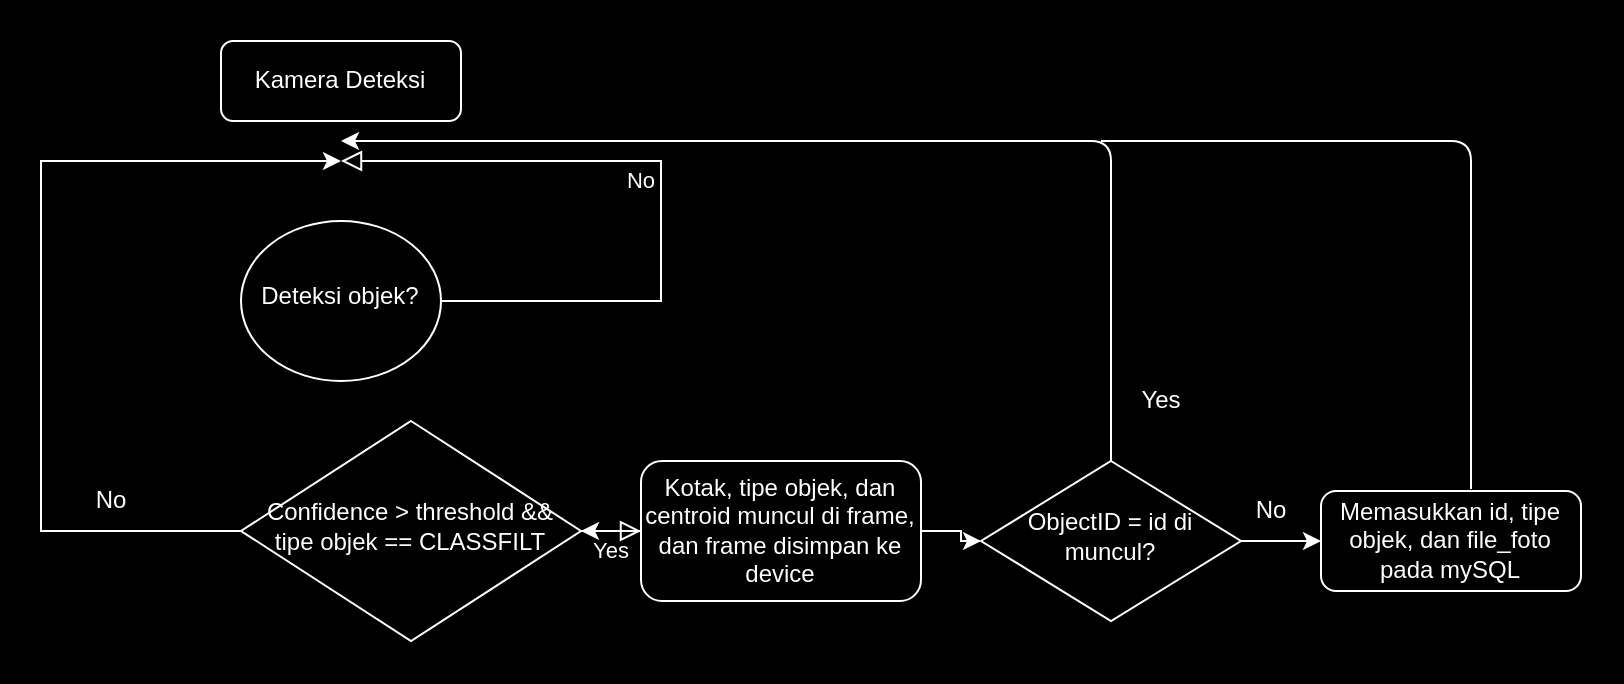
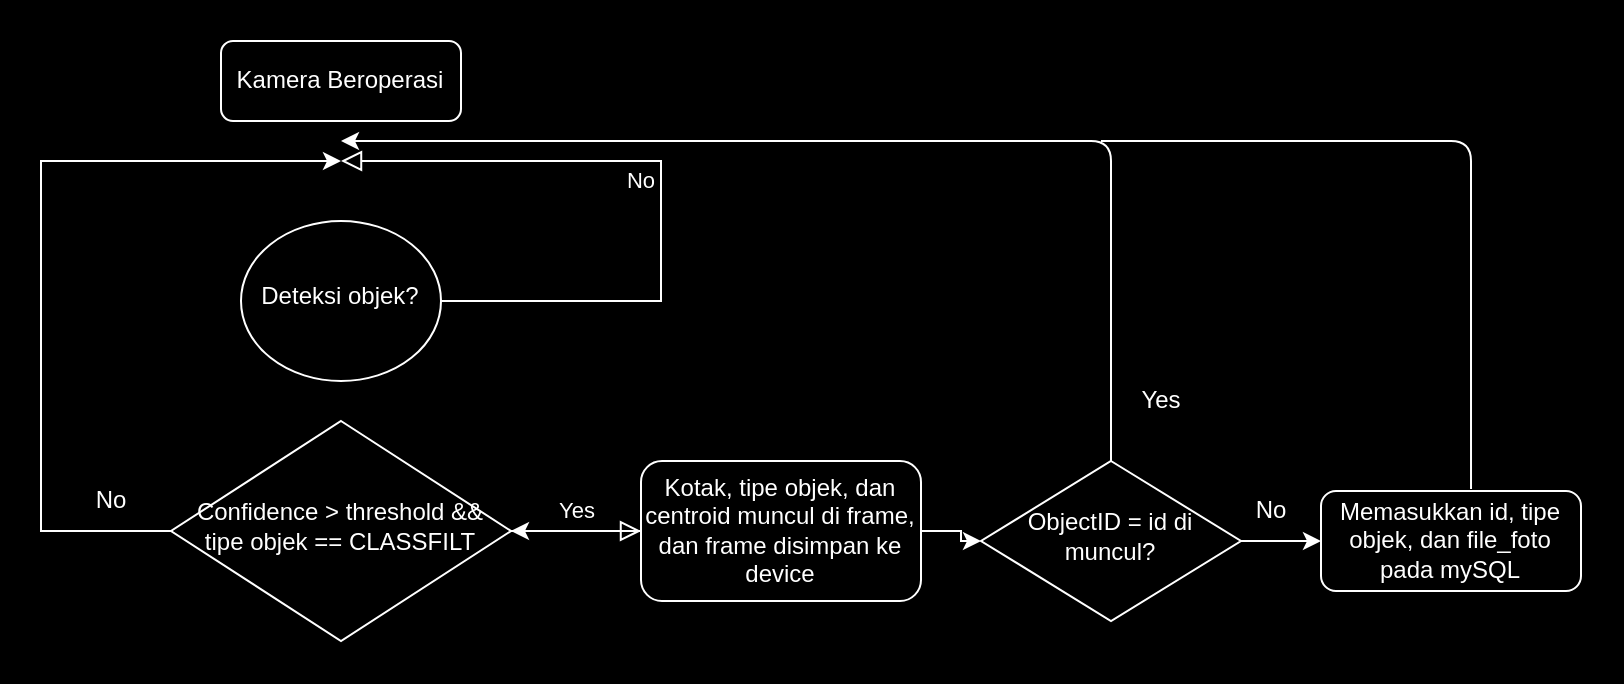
node "Kamera Deteksi": label "Kamera Deteksi" -> "Kamera Beroperasi"
node "Confidence > threshold && tipe objek == CLASSFILT": moved (411, 531) -> (341, 531)
